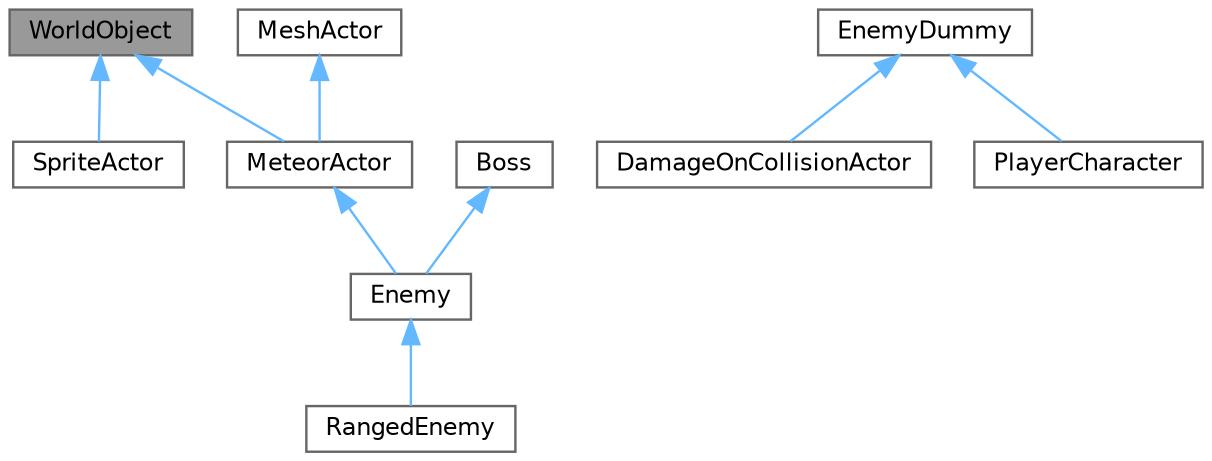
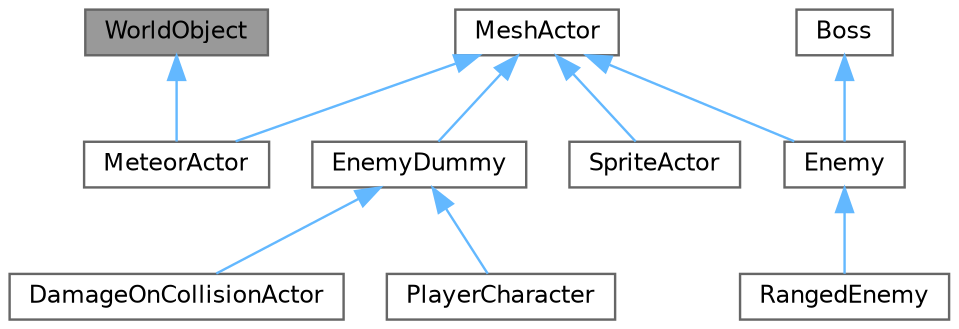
edge "EnemyDummy" -> "MeshActor": added
edge "SpriteActor" -> "WorldObject": now "SpriteActor" -> "MeshActor"
edge "Enemy" -> "MeteorActor": now "Enemy" -> "MeshActor"
